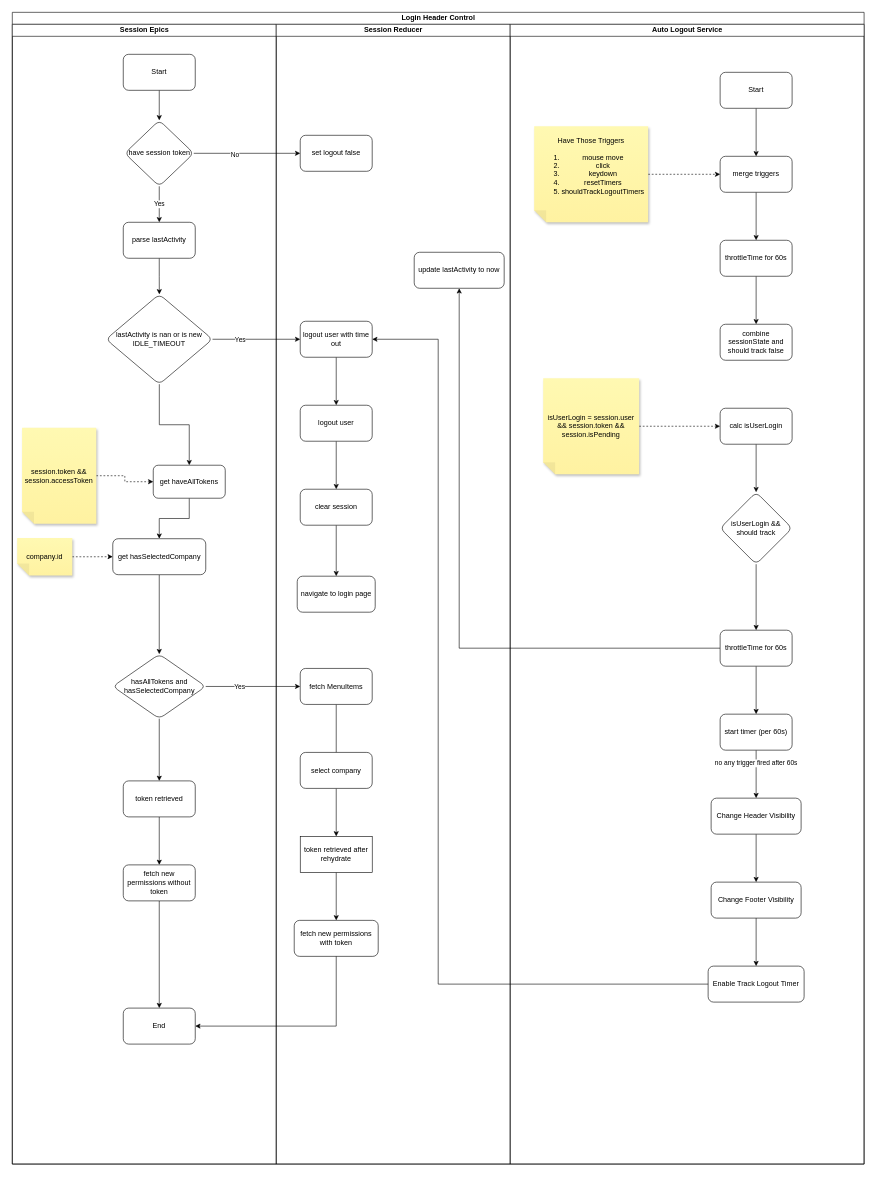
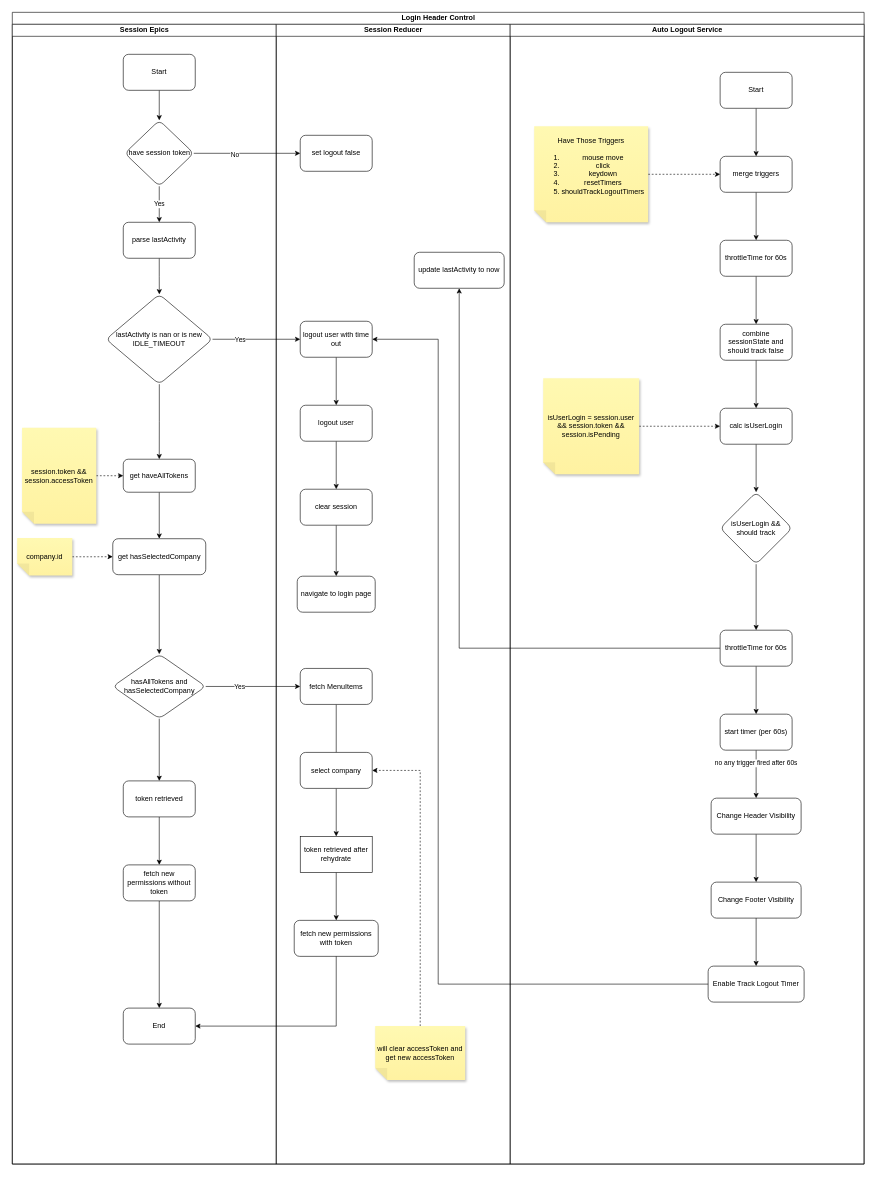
edge "combine sessionState and should track false" -> "calc isUserLogin": added
node "get haveAllTokens": moved (189, 482) -> (159, 476)
edge "will clear accessToken and get new accessToken" -> "select company": added
node "will clear accessToken and get new accessToken": added
